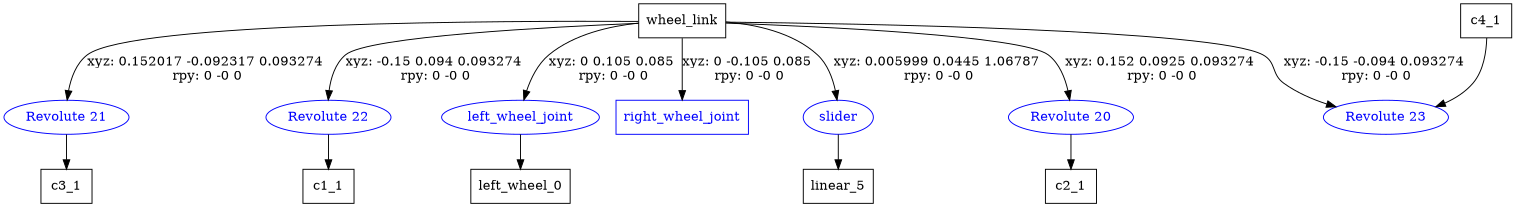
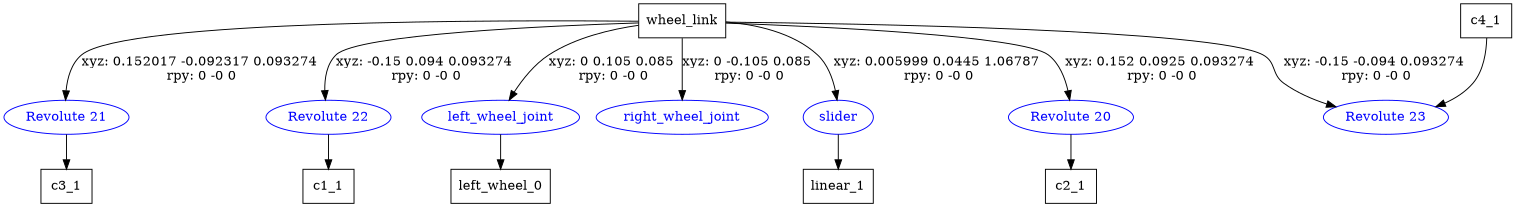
node "right_wheel_joint": shape box -> ellipse
node "linear_5": label "linear_5" -> "linear_1"
